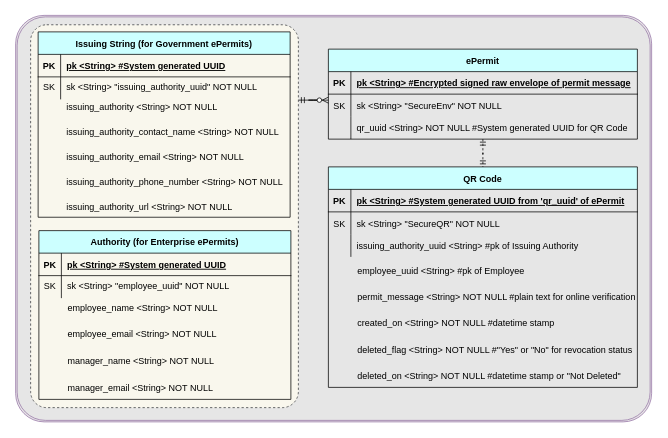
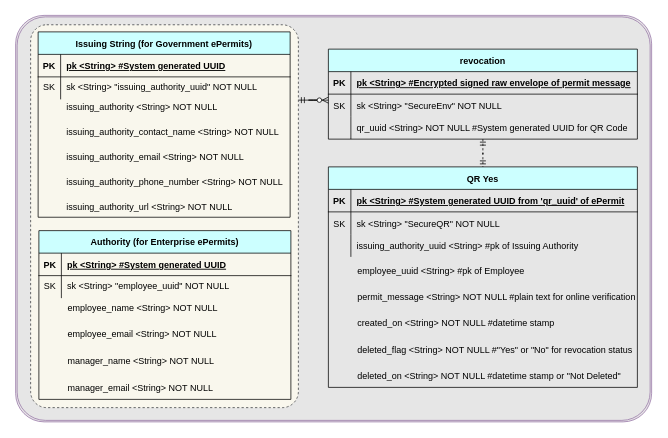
node "ePermit": label "ePermit" -> "revocation"
node "QR Code": label "QR Code" -> "QR Yes"
